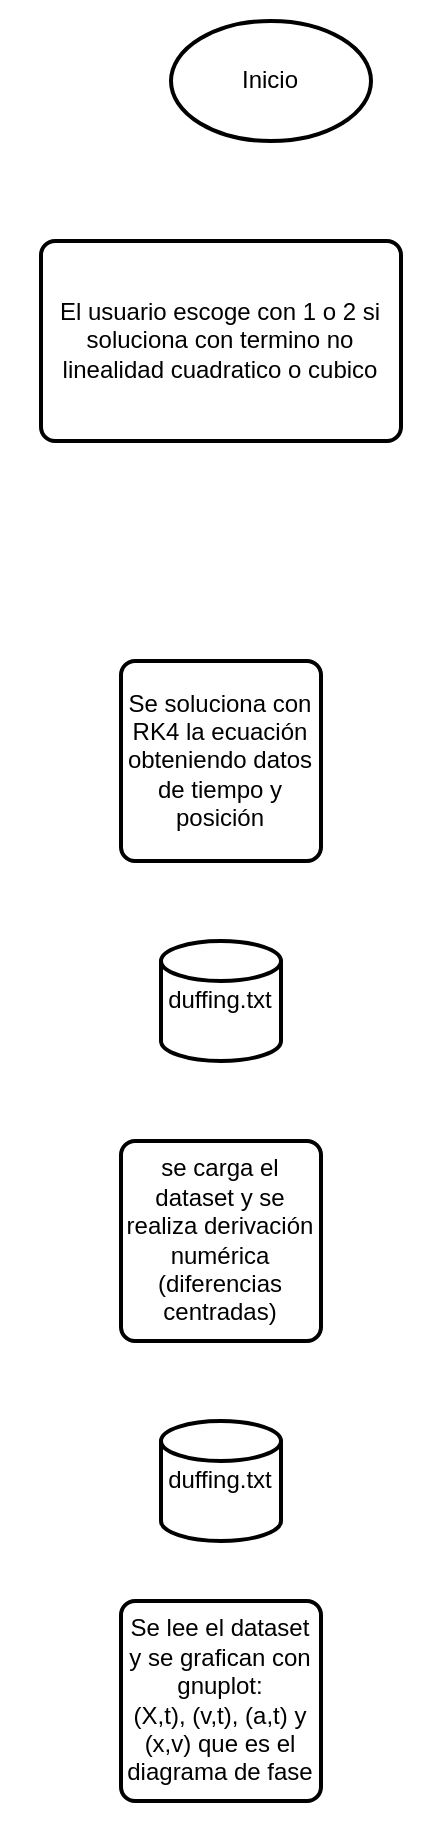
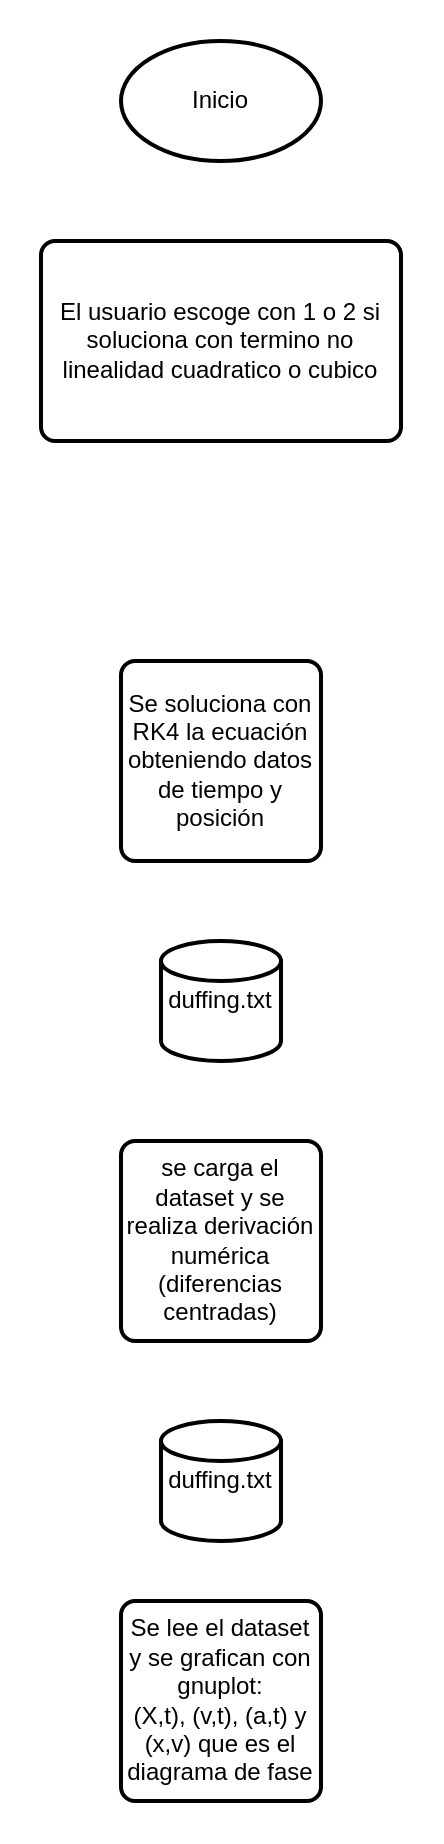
node "Inicio": moved (271, 81) -> (221, 101)
